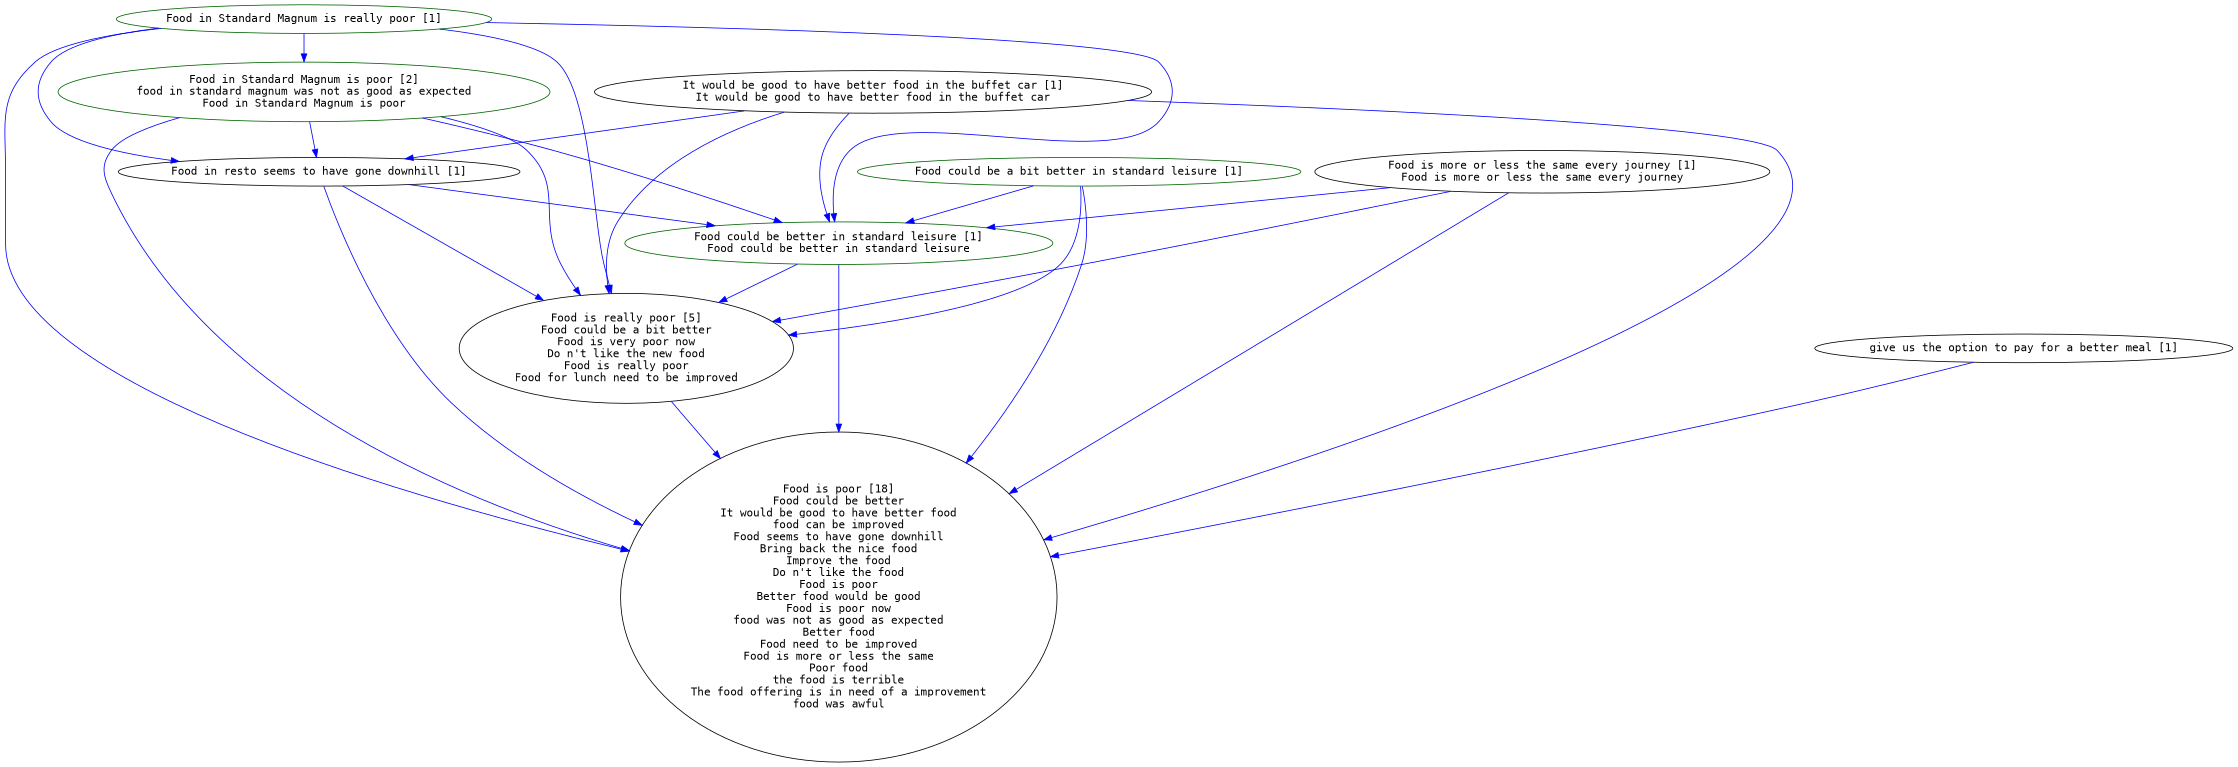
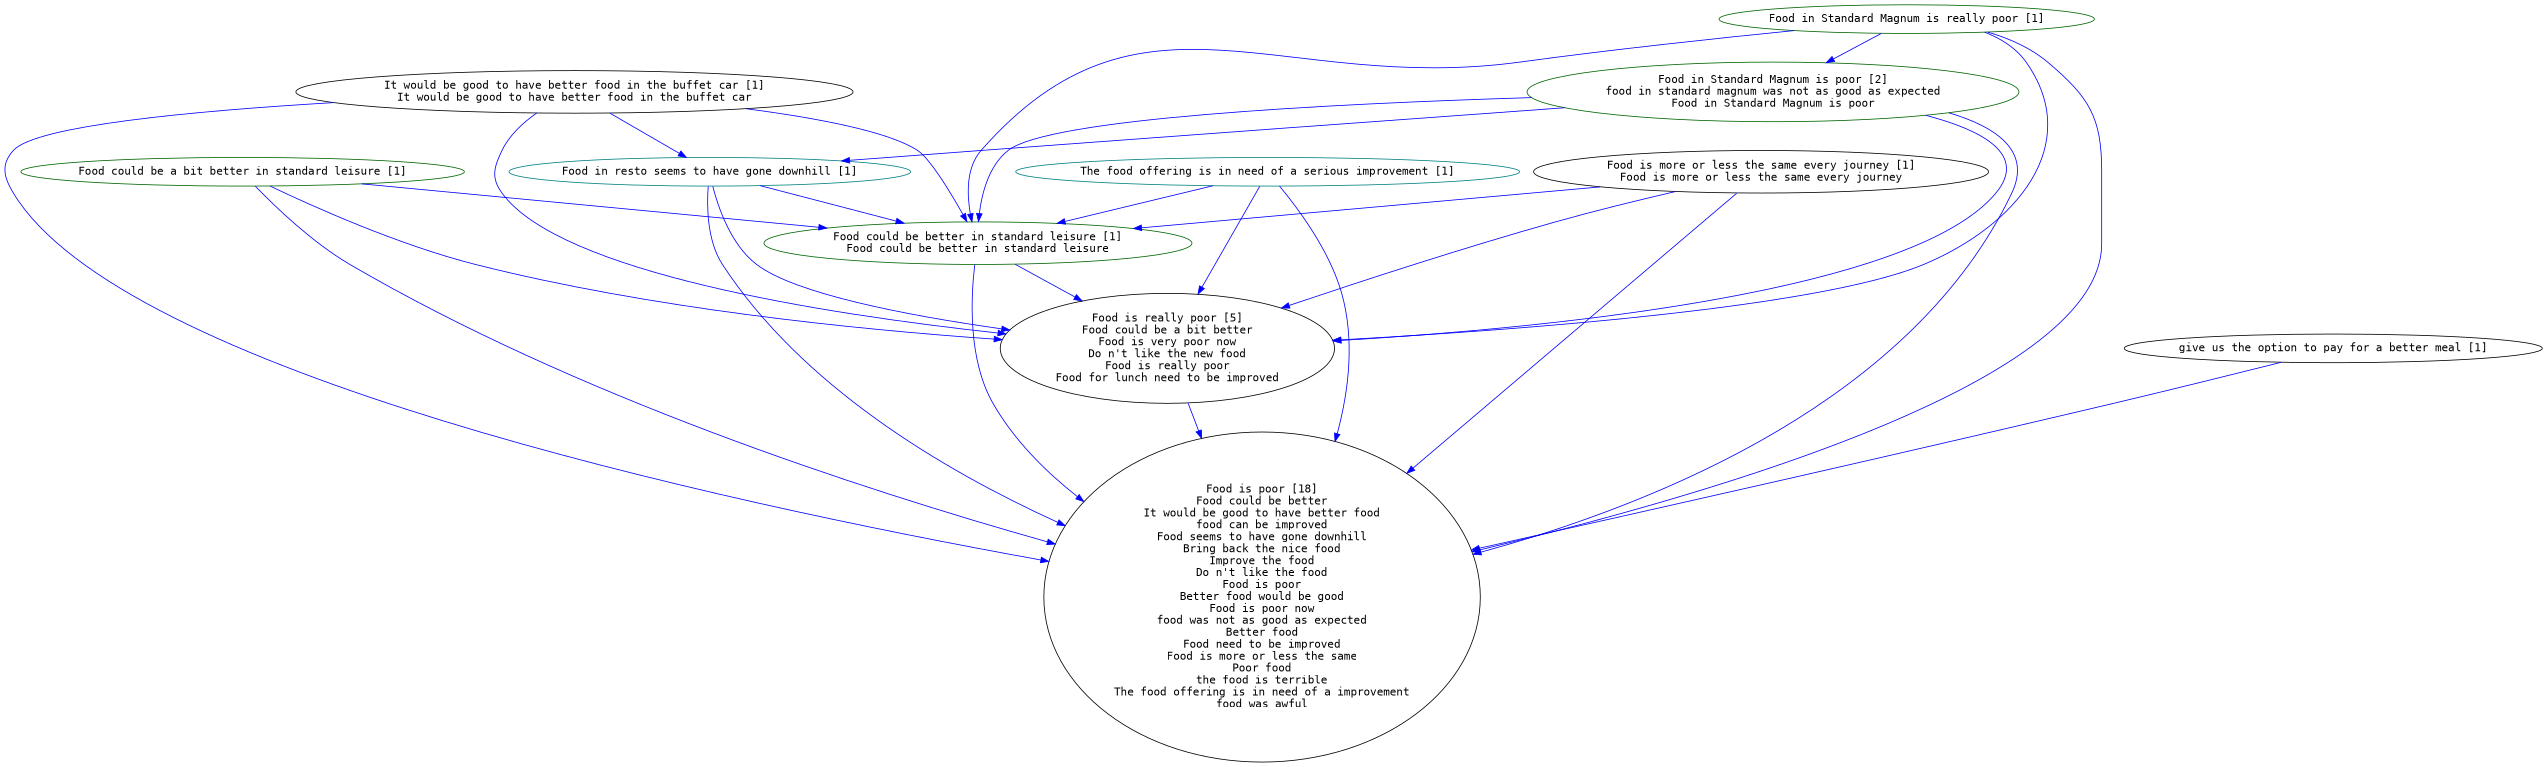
edge "Food in Standard Magnum is really poor [1]" -> "Food in resto seems to have gone downhill [1]": removed
node "Food in resto seems to have gone downhill [1]": color black -> teal
node "The food offering is in need of a serious improvement [1]": added
